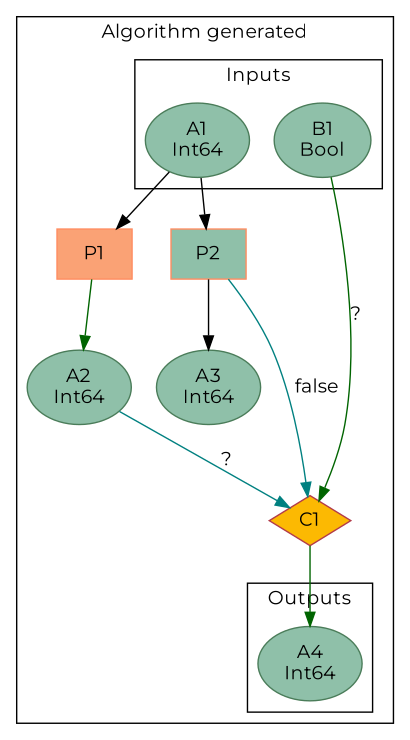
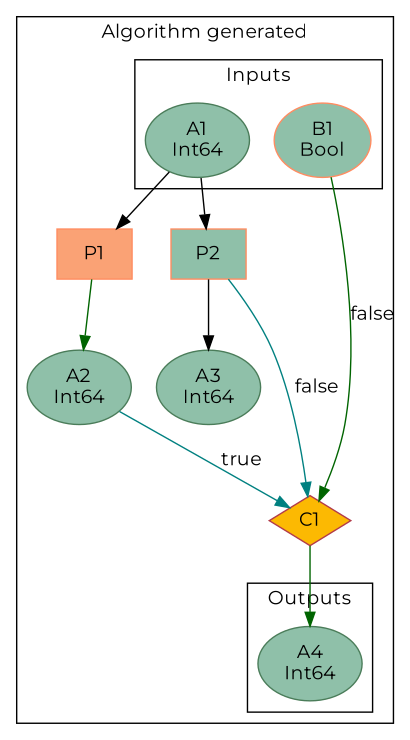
node "B1 Bool": color #4a7c59 -> #ff8c61
edge "B1 Bool" -> "C1": label "?" -> "false"
edge "A2 Int64" -> "C1": label "?" -> "true"
